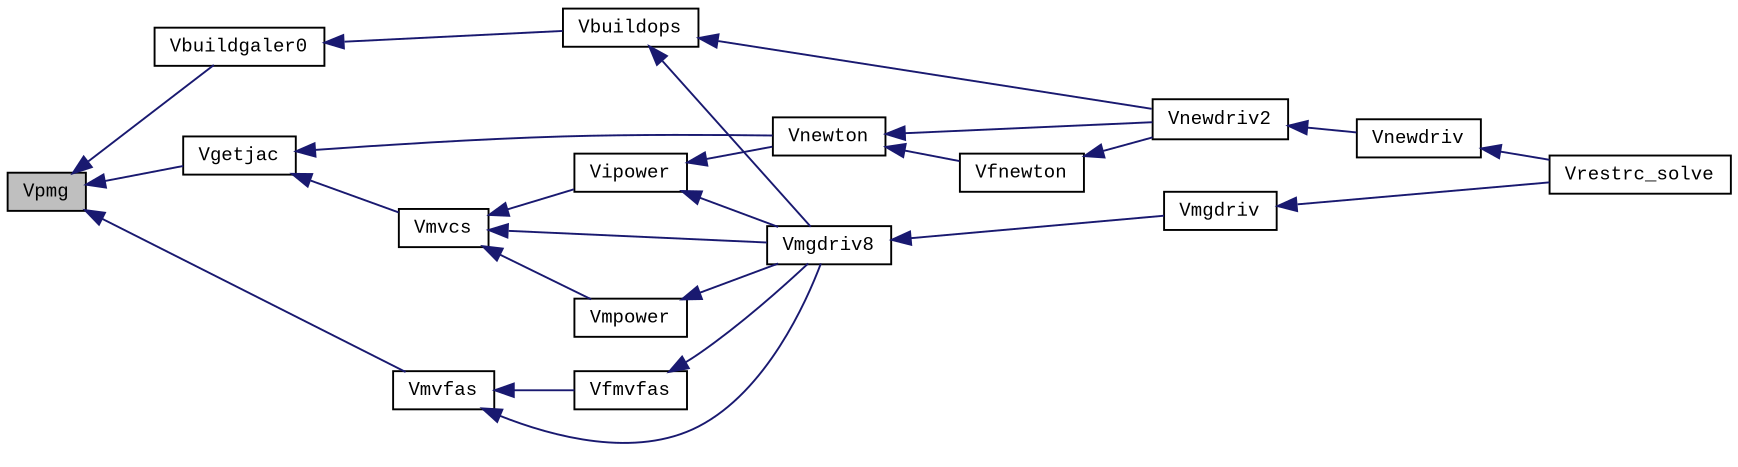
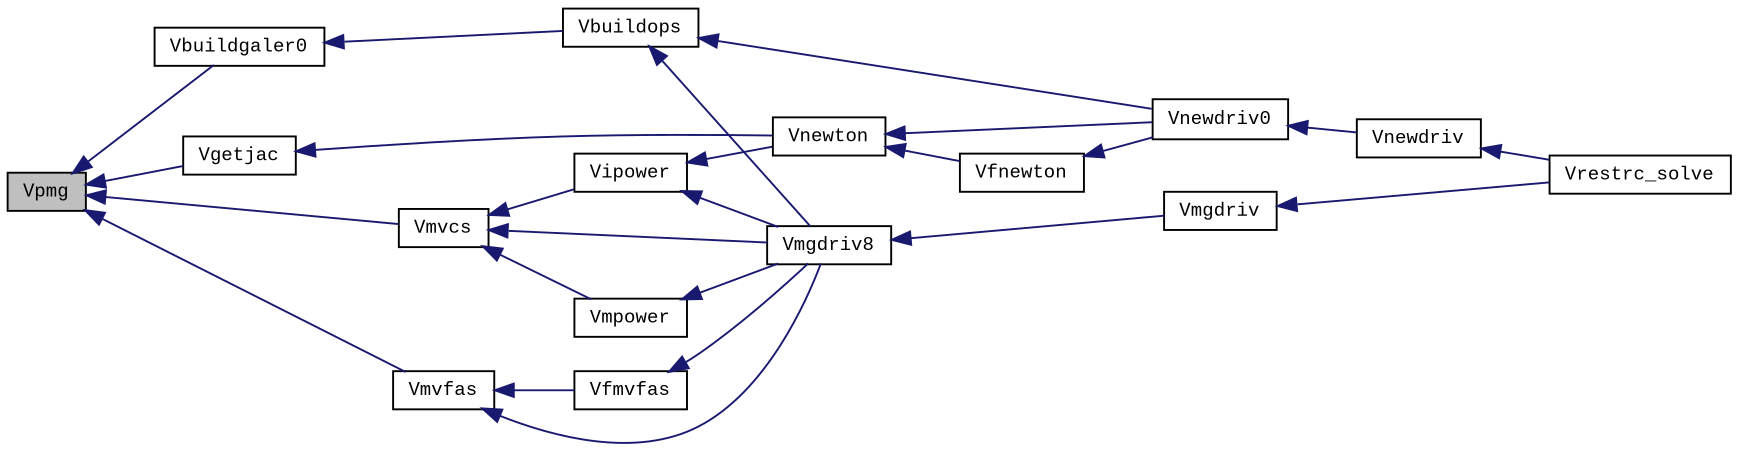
node "Vnewdriv2": label "Vnewdriv2" -> "Vnewdriv0"
edge "Vmvcs" -> "Vgetjac": now "Vmvcs" -> "Vpmg"
